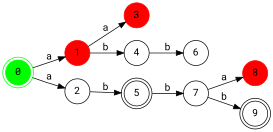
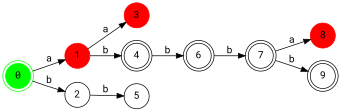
node "4": shape circle -> doublecircle
node "6": shape circle -> doublecircle
edge "0" -> "2": label "a" -> "b"
node "5": shape doublecircle -> circle
edge "5" -> "7": now "6" -> "7"
node "7": shape circle -> doublecircle
